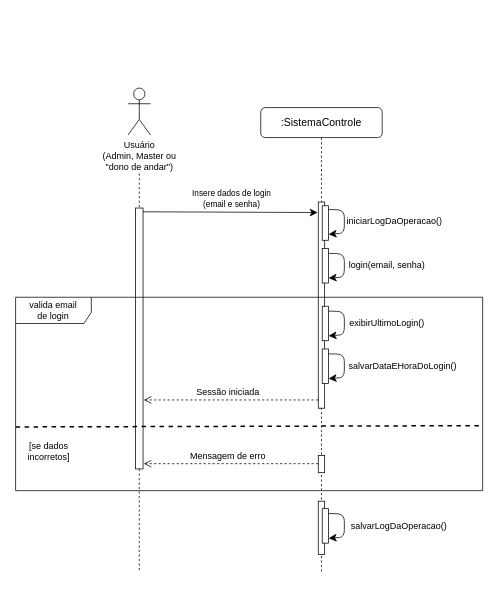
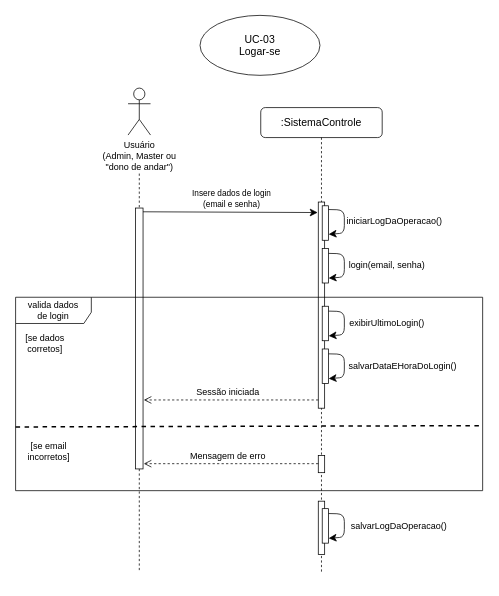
node "UC-03 Logar-se": added
node "valida email de login": label "valida email de login" -> "valida dados de login"
node "[se dados corretos]": added
node "[se dados incorretos]": label "[se dados incorretos]" -> "[se email incorretos]"
